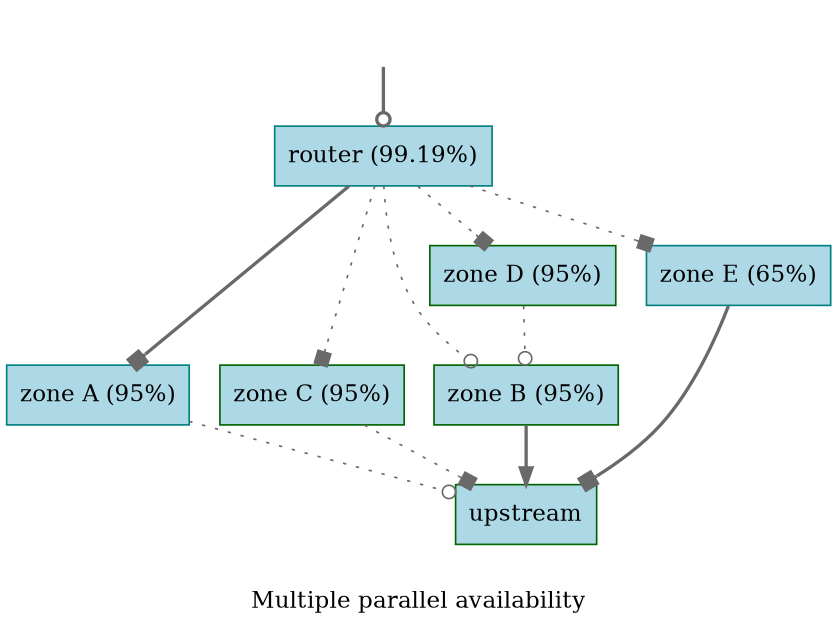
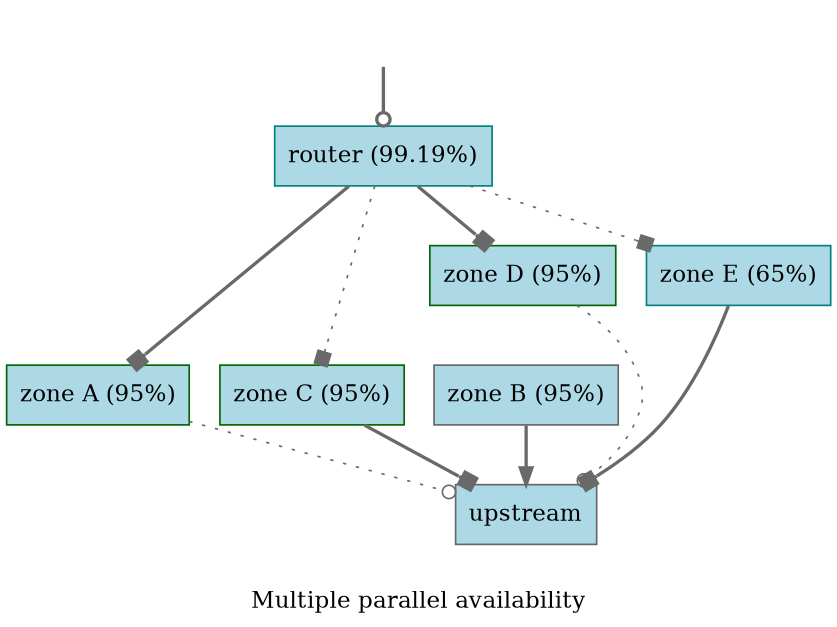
edge "router (99.19%)" -> "zone D (95%)": style dotted -> bold
edge "router (99.19%)" -> "zone B (95%)": removed
edge "zone D (95%)" -> "zone B (95%)": now "zone D (95%)" -> "upstream"
node "zone A (95%)": color teal -> darkgreen
node "zone B (95%)": color darkgreen -> gray40
edge "zone C (95%)" -> "upstream": style dotted -> bold
node "upstream": color darkgreen -> gray40
